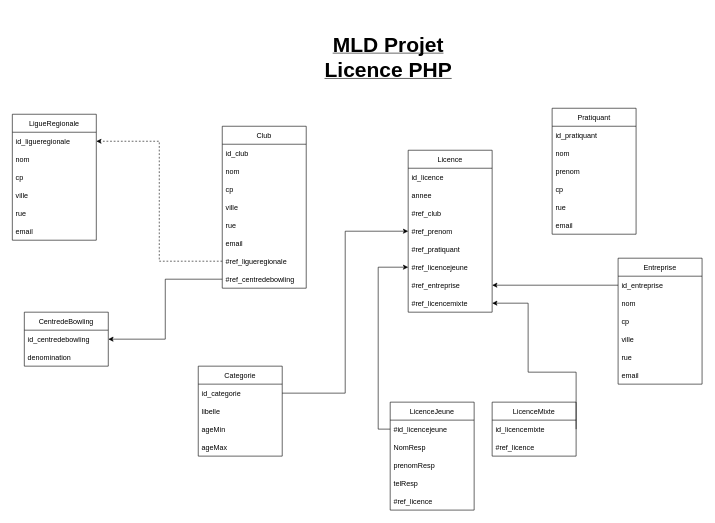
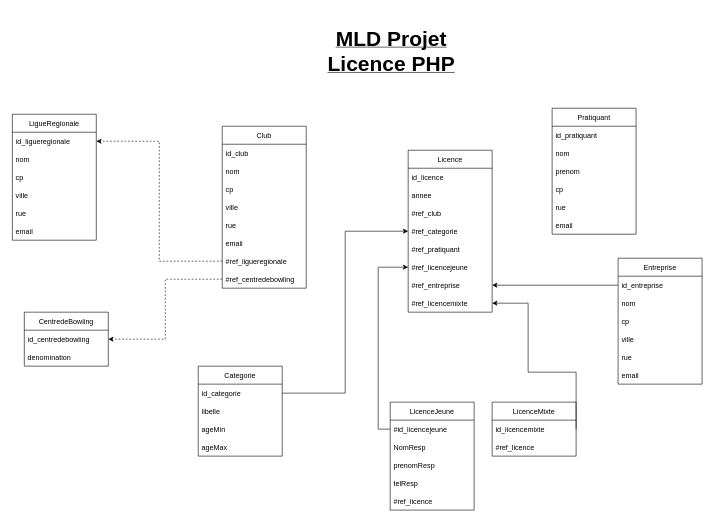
node "MLD Projet Licence PHP": moved (389, 57) -> (392, 51)
node "#ref_prenom": label "#ref_prenom" -> "#ref_categorie"
edge "#ref_centredebowling" -> "id_centredebowling": style solid -> dashed
